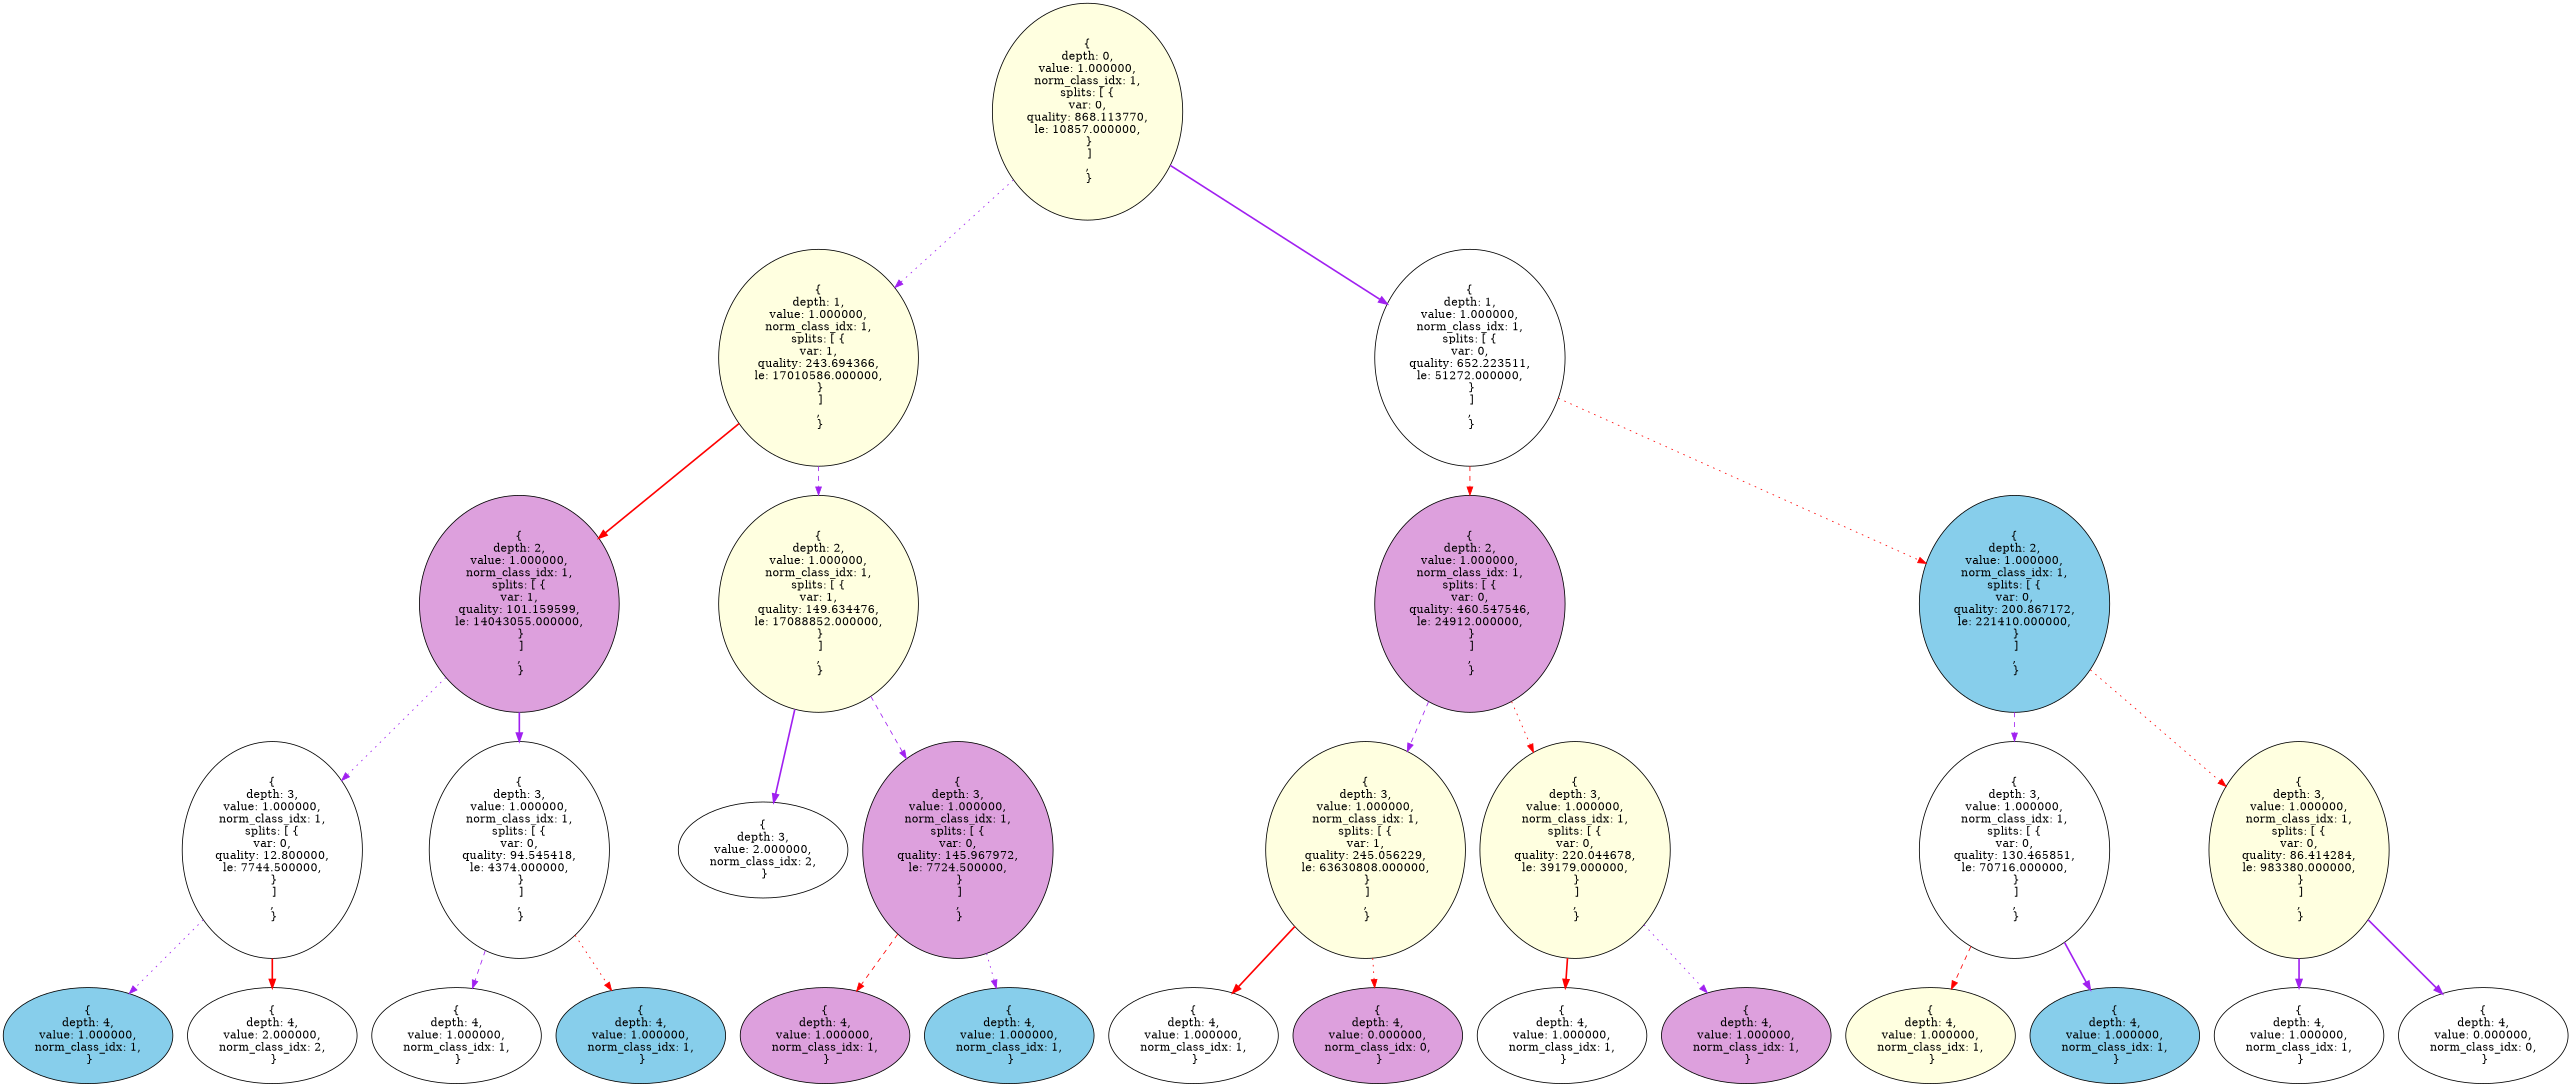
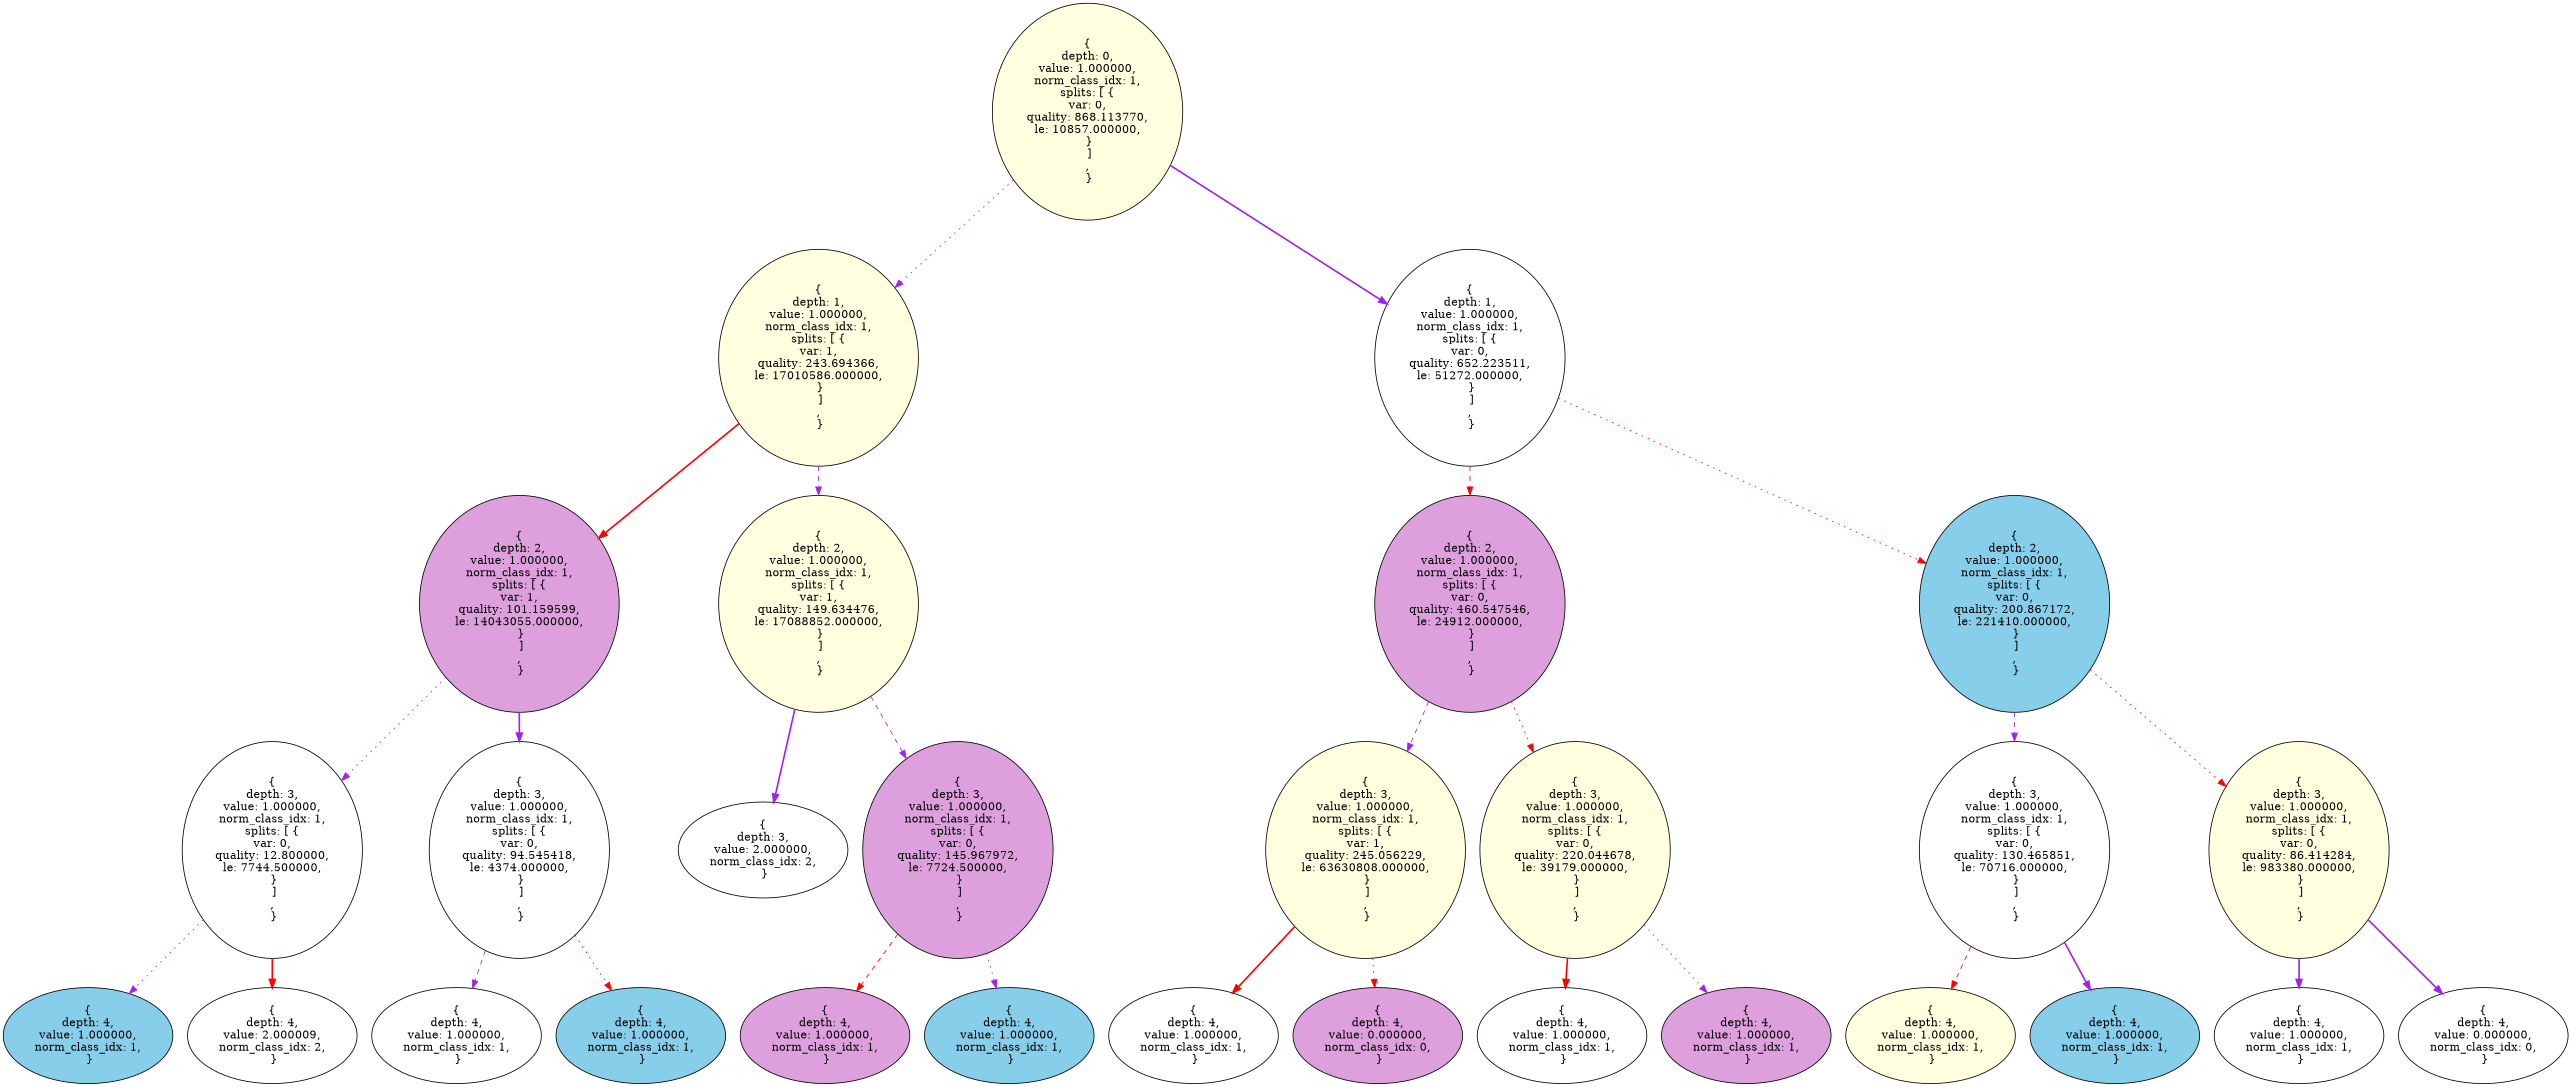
node "{ depth: 4, value: 2.000000, norm_class_idx: 2, }": label "{ depth: 4, value: 2.000000, norm_class_idx: 2, }" -> "{ depth: 4, value: 2.000009, norm_class_idx: 2, }"
